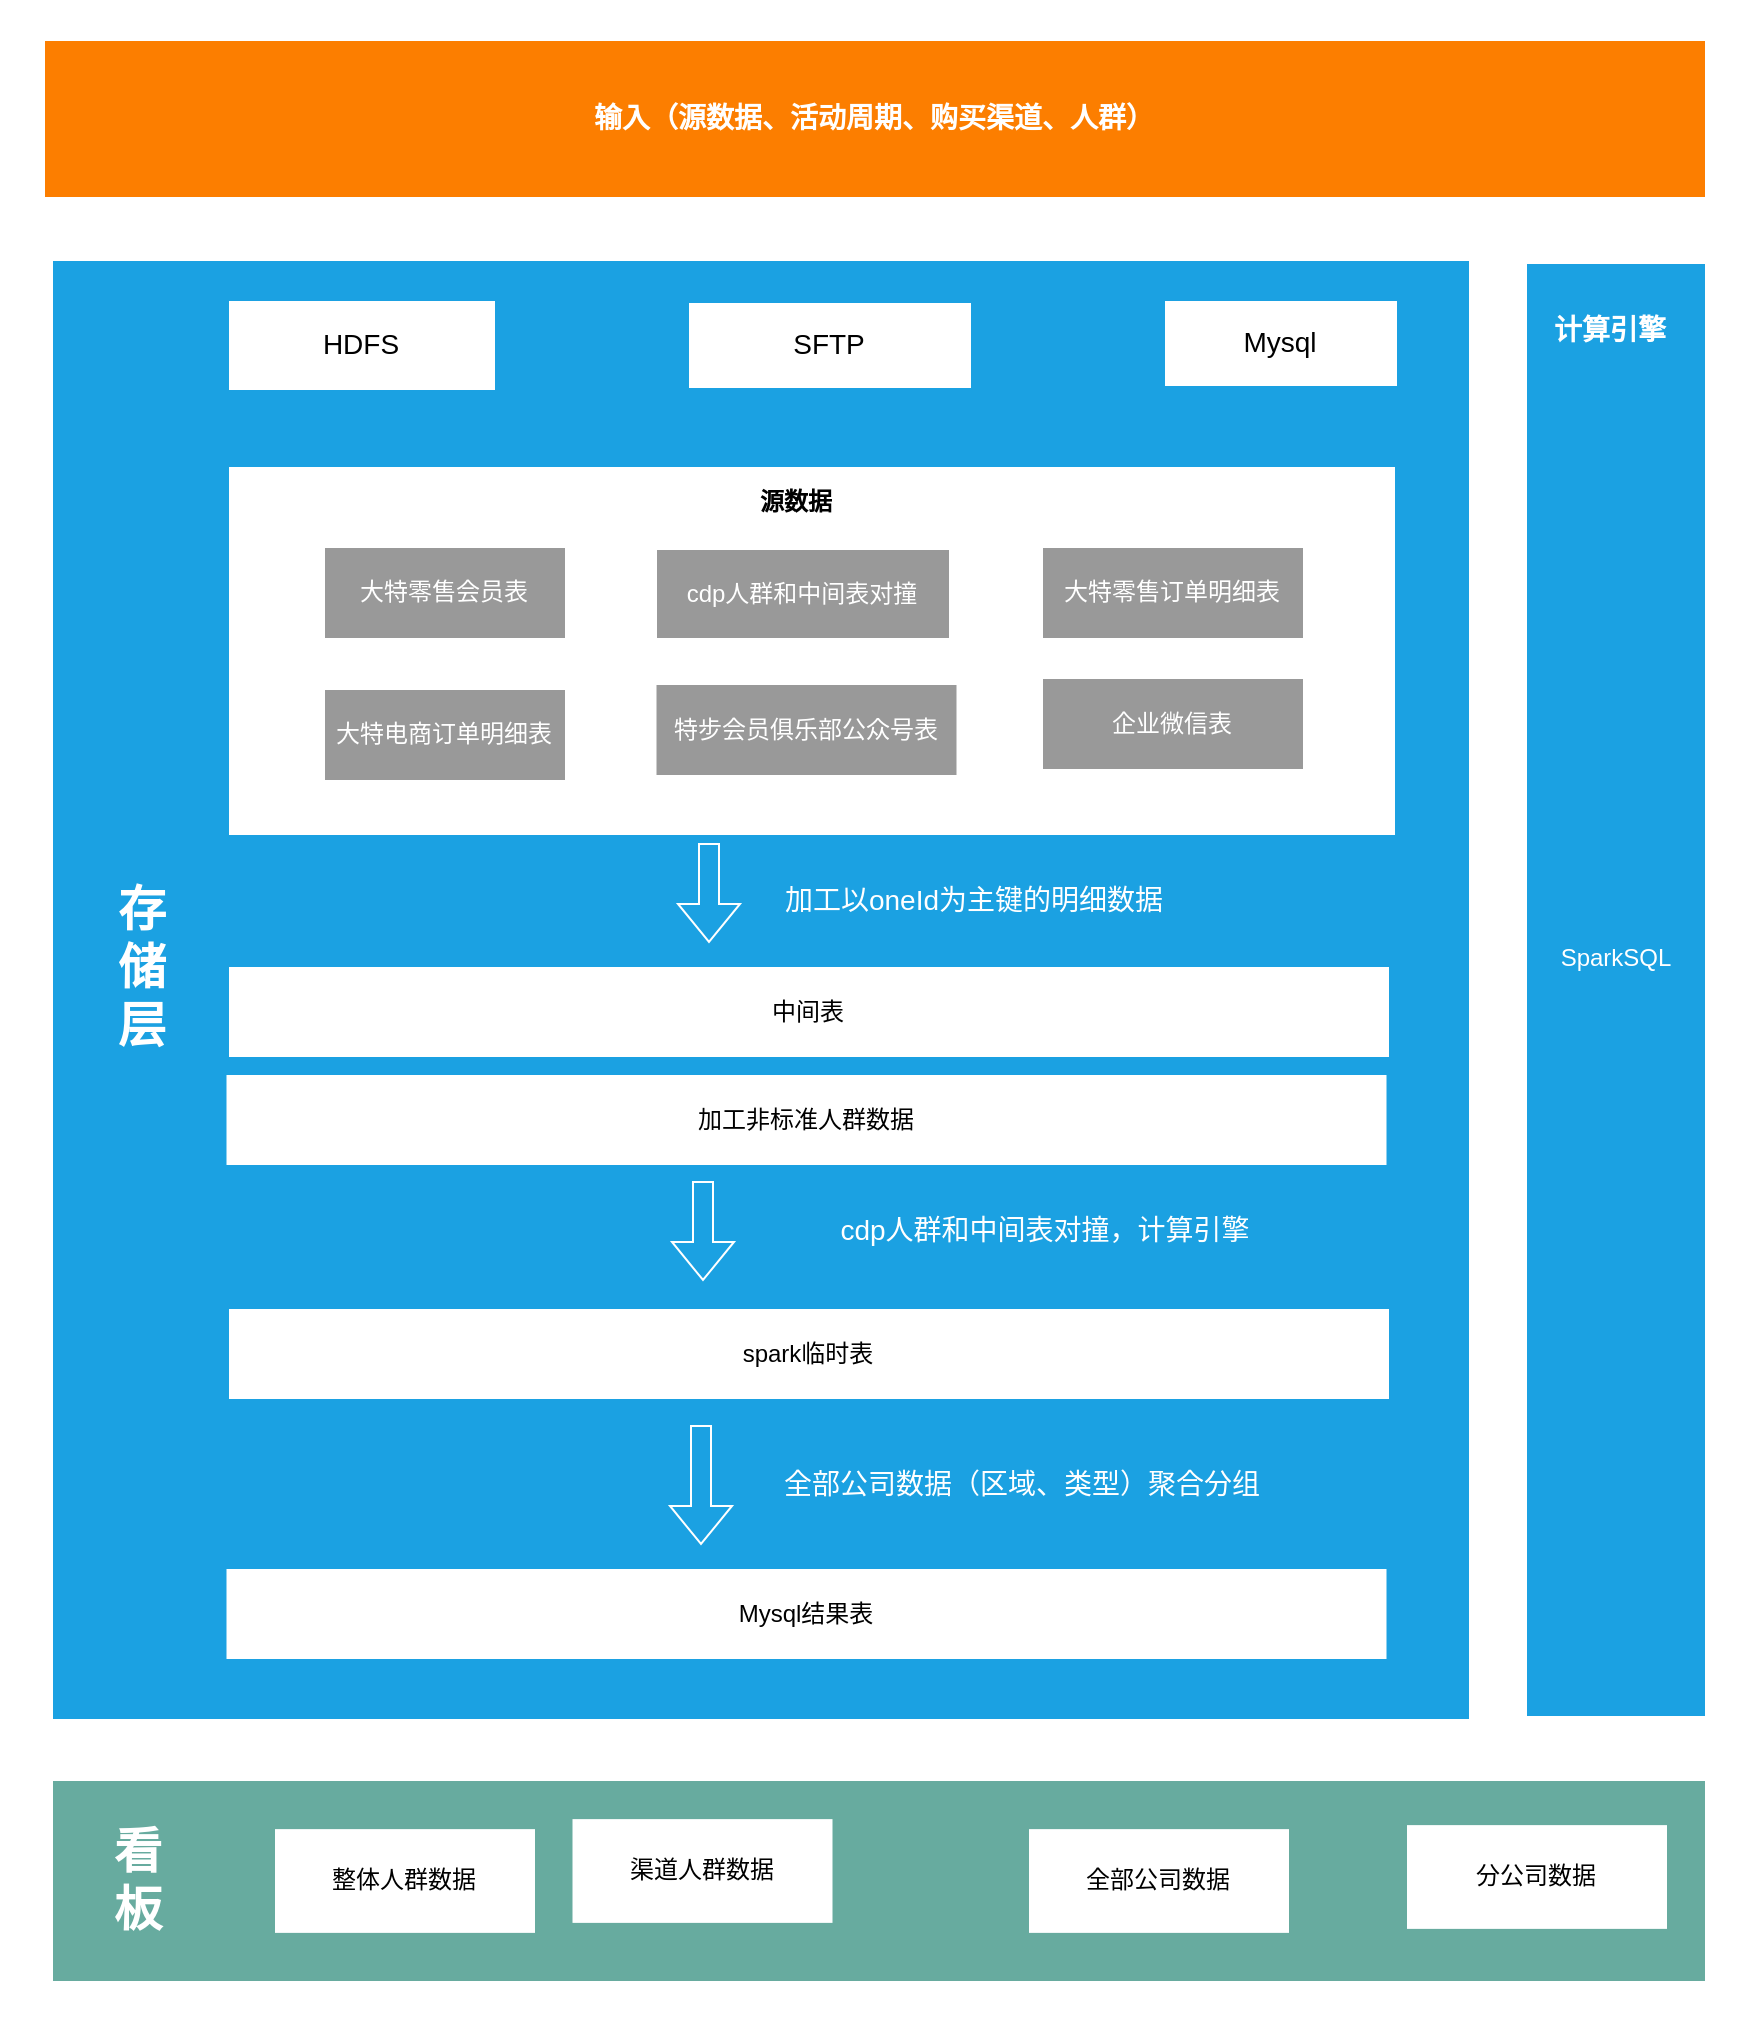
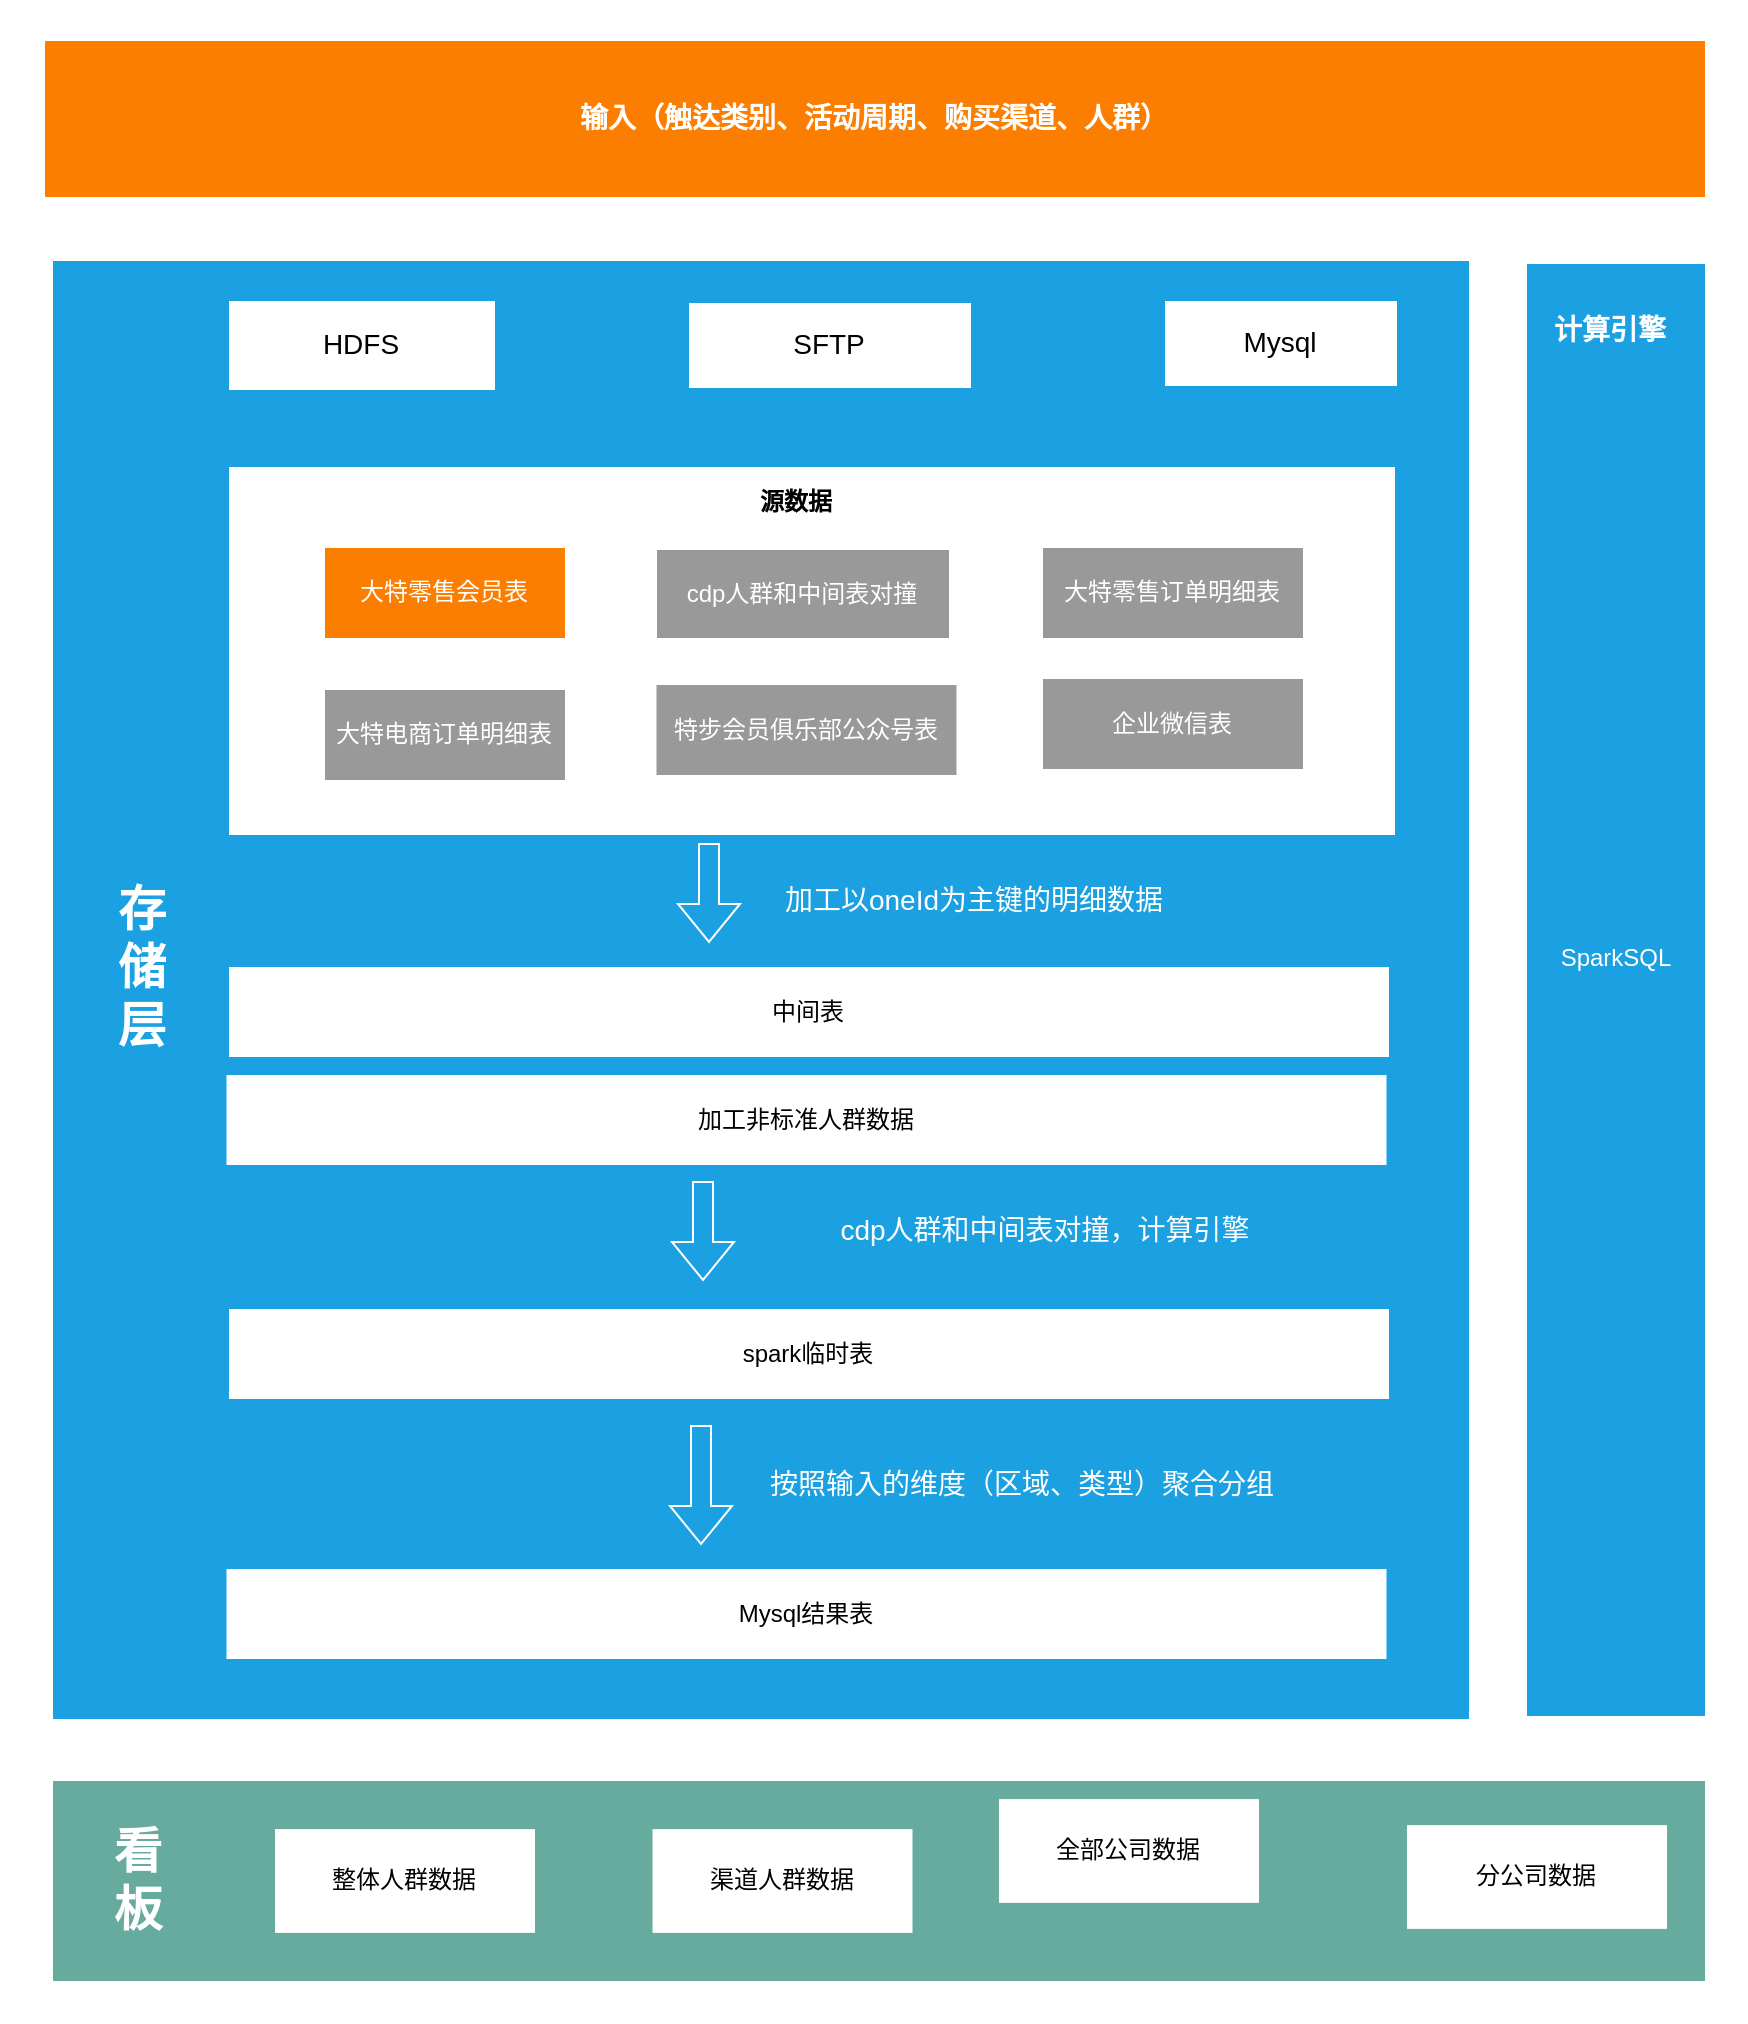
node "输入（源数据、活动周期、购买渠道、人群）": label "输入（源数据、活动周期、购买渠道、人群）" -> "输入（触达类别、活动周期、购买渠道、人群）"
node "大特零售会员表": fillcolor #999999 -> #fc7e00
node "全部公司数据（区域、类型）聚合分组": label "全部公司数据（区域、类型）聚合分组" -> "按照输入的维度（区域、类型）聚合分组"
node "渠道人群数据": moved (703, 1871) -> (783, 1881)
node "全部公司数据": moved (1159, 1881) -> (1129, 1851)
